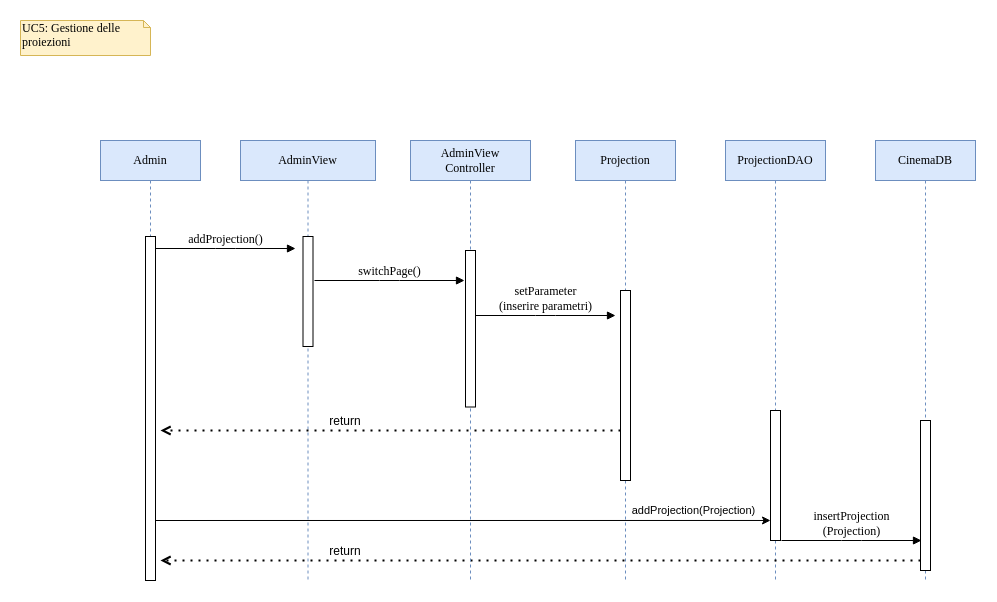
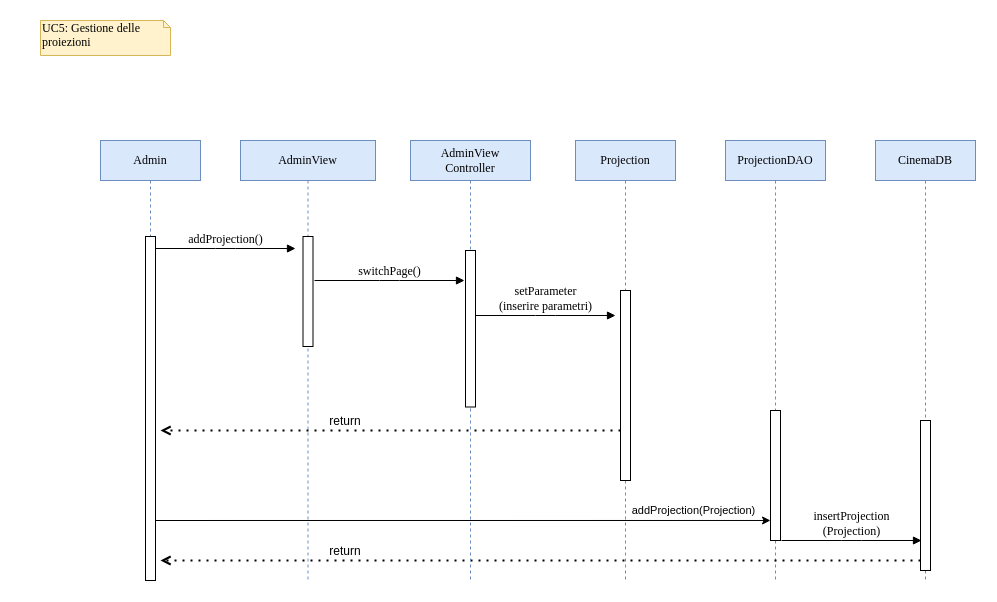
node "UC5: Gestione delle proiezioni": moved (86, 38) -> (106, 38)
